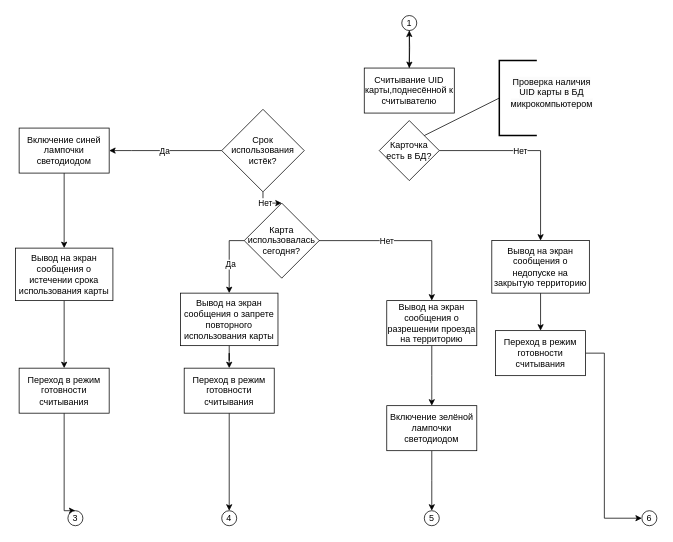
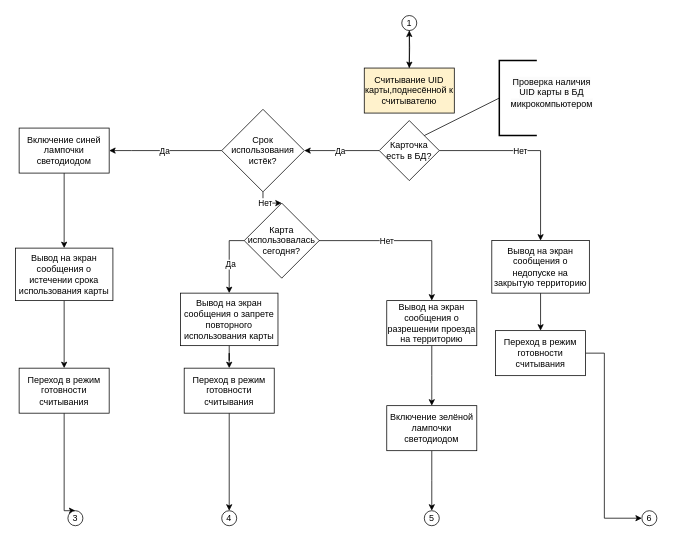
node "Считывание UID карты,поднесённой к считывателю": fillcolor #ffffff -> #fff2cc
edge "Карточка есть в БД?" -> "Срок использования истёк?": added, label "Да"
